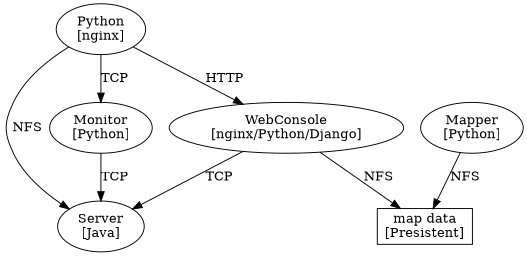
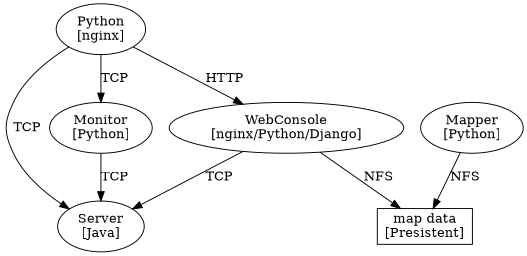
edge "Python [nginx]" -> "Server [Java]": label "NFS" -> "TCP"
